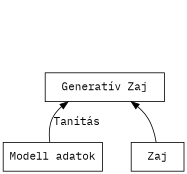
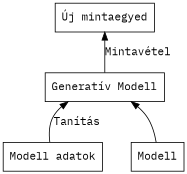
node "Új mintaegyed": added
node "Generatív Zaj": label "Generatív Zaj" -> "Generatív Modell"
node "Zaj": label "Zaj" -> "Modell"
